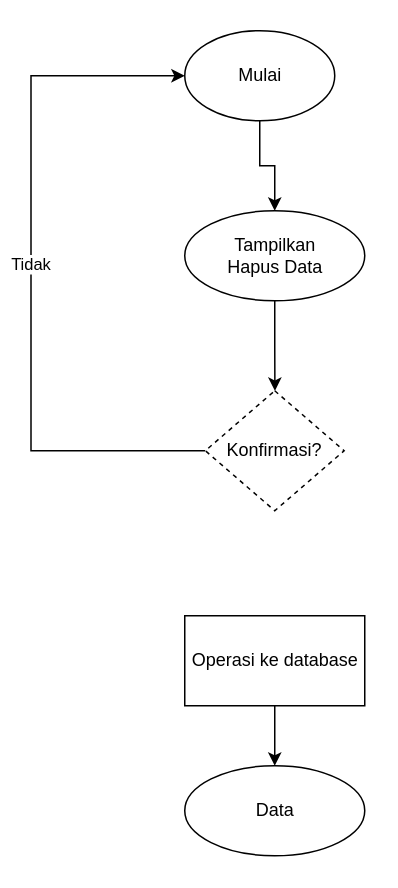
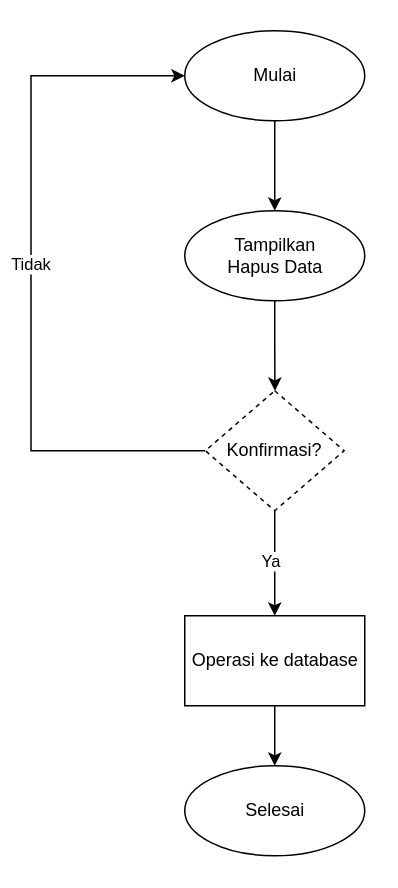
node "Mulai": size 150x90 -> 180x90
edge "Konfirmasi?" -> "Operasi ke database": added, label "Ya"
node "Data": label "Data" -> "Selesai"
